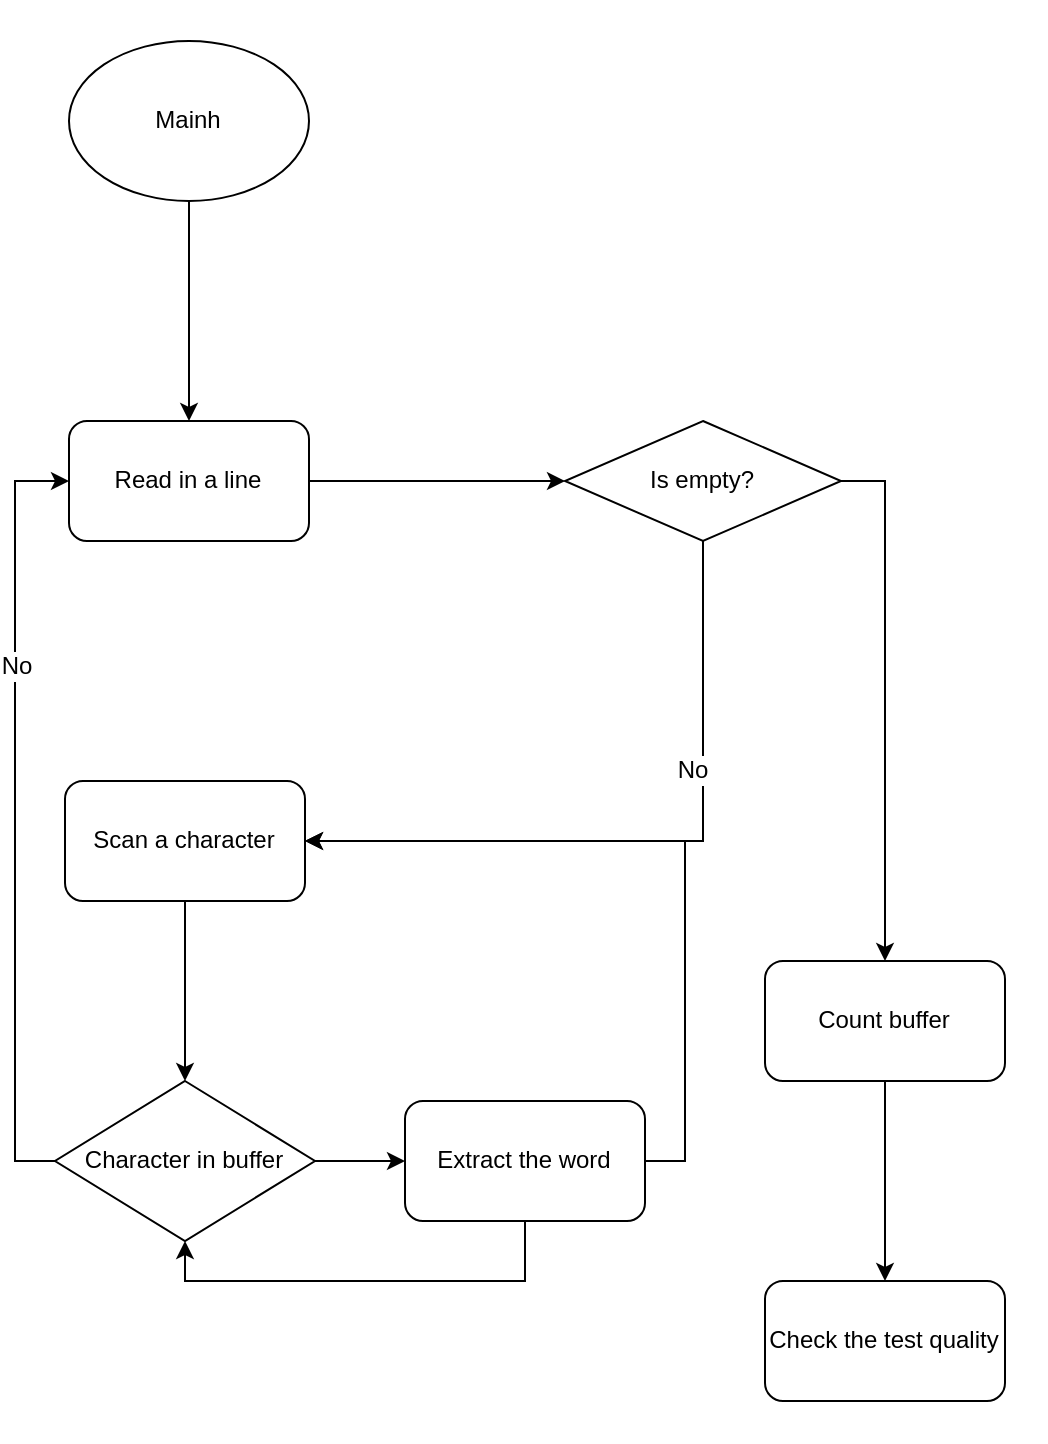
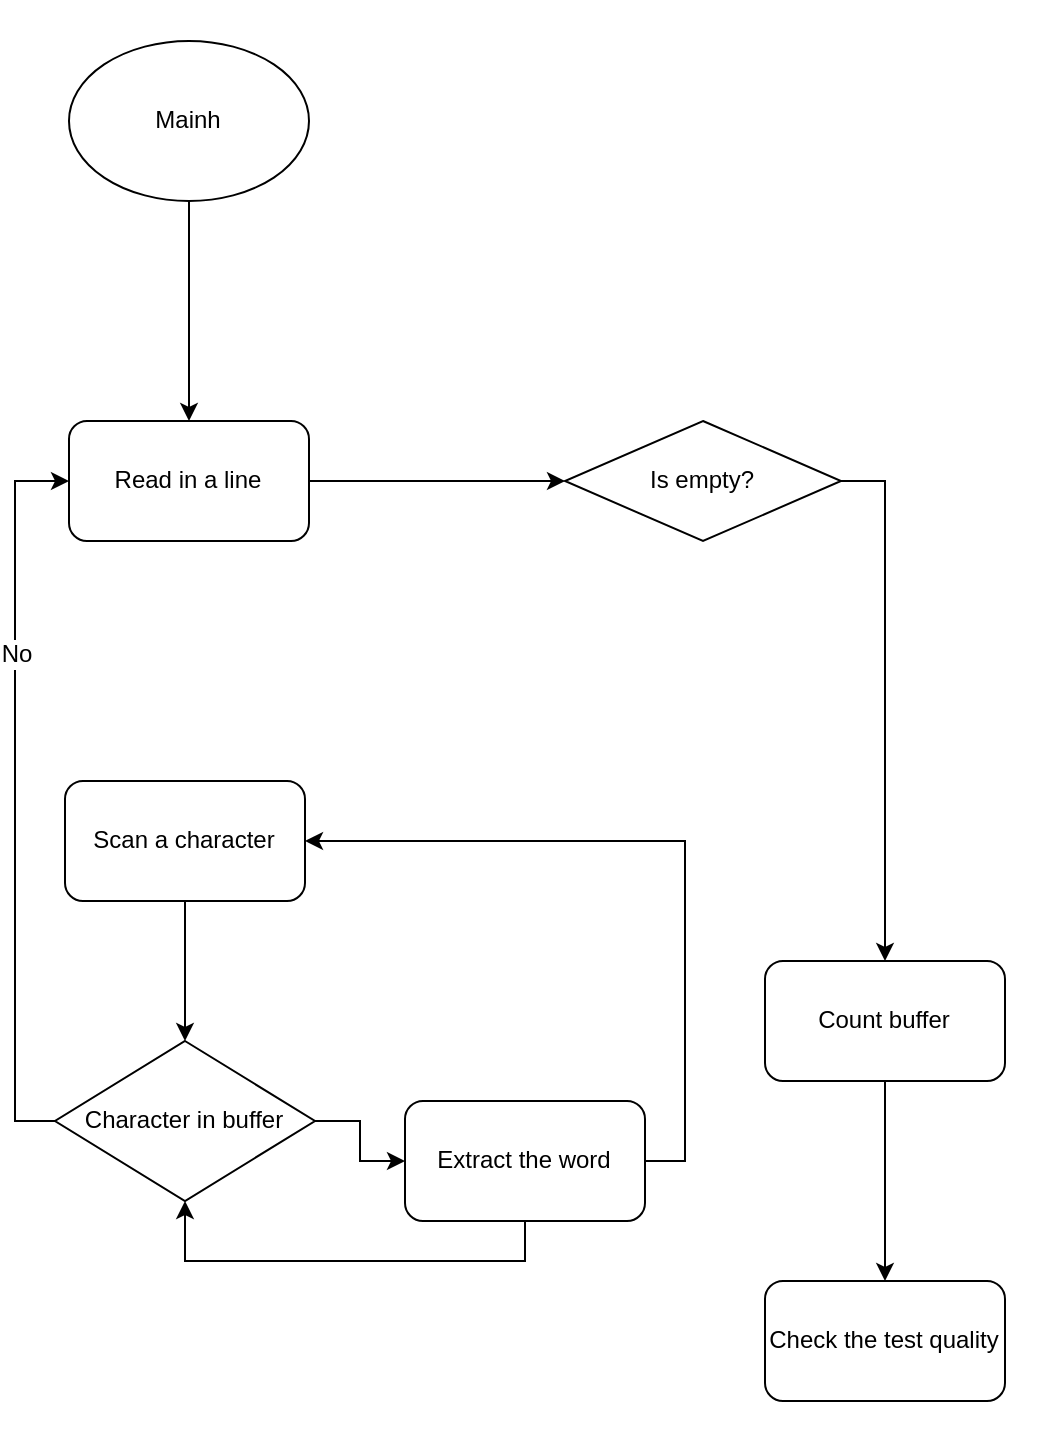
edge "Is empty?" -> "Scan a character": removed, label "No"
node "Character in buffer": moved (185, 1161) -> (185, 1121)
